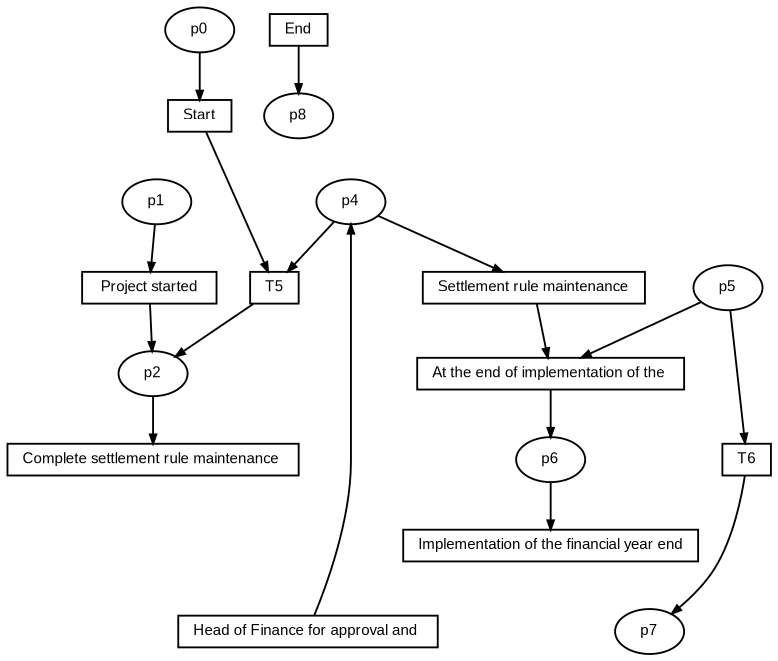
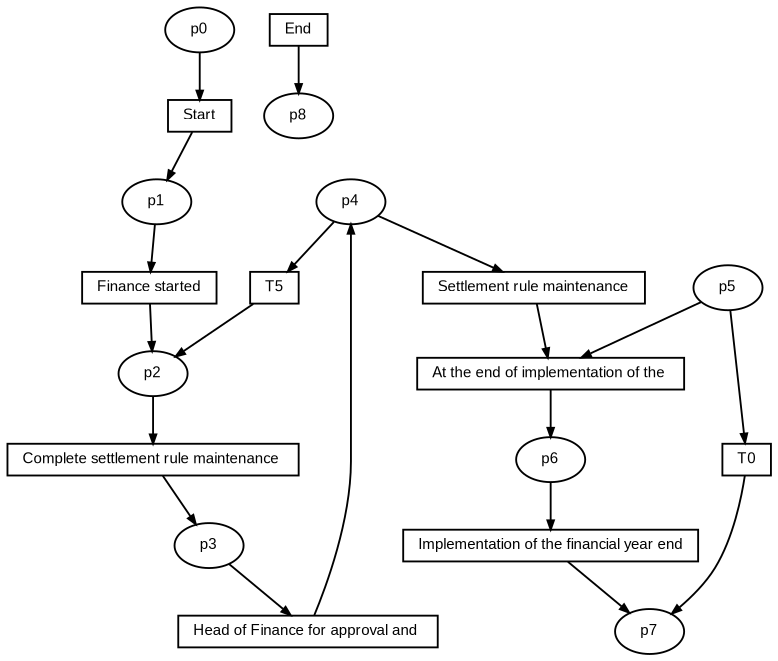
edge "Start" -> "T5": now "Start" -> "p1"
node "Project started": label "Project started" -> "Finance started"
node "T6": label "T6" -> "T0"
node "p3": added
edge "Implementation of the financial year end" -> "p7": added
